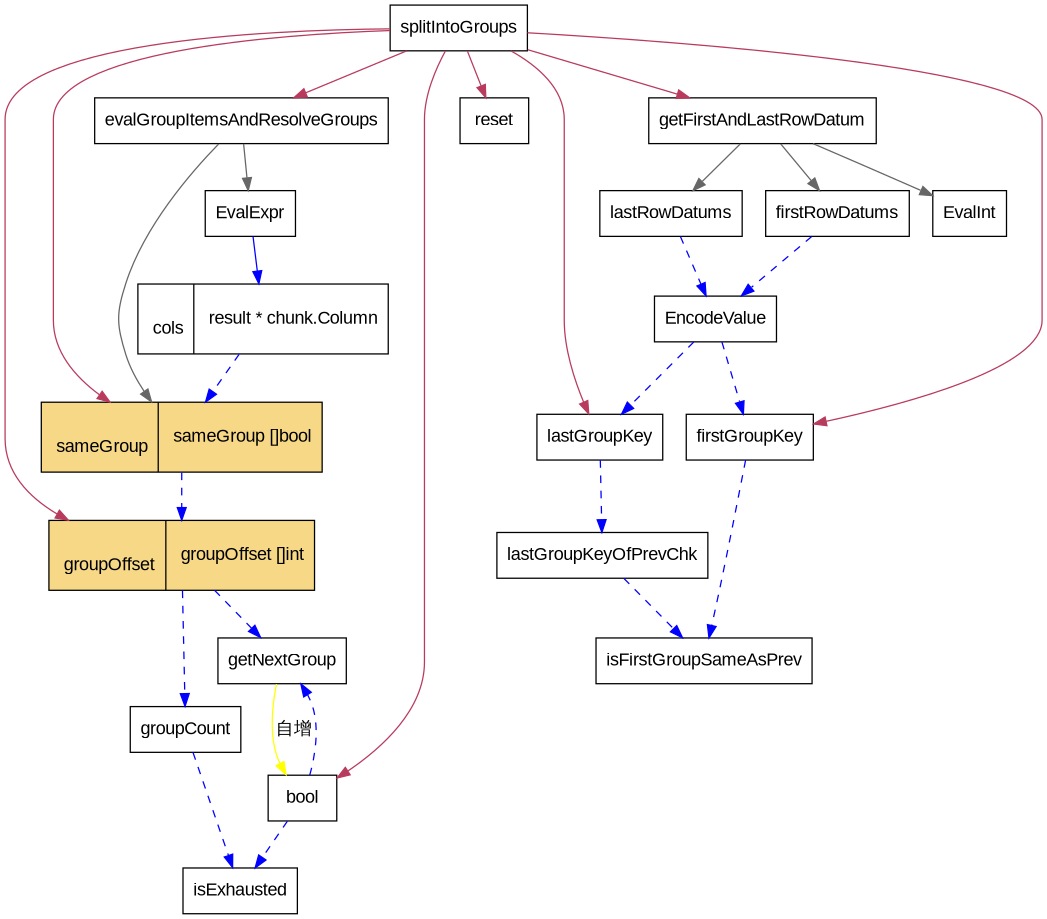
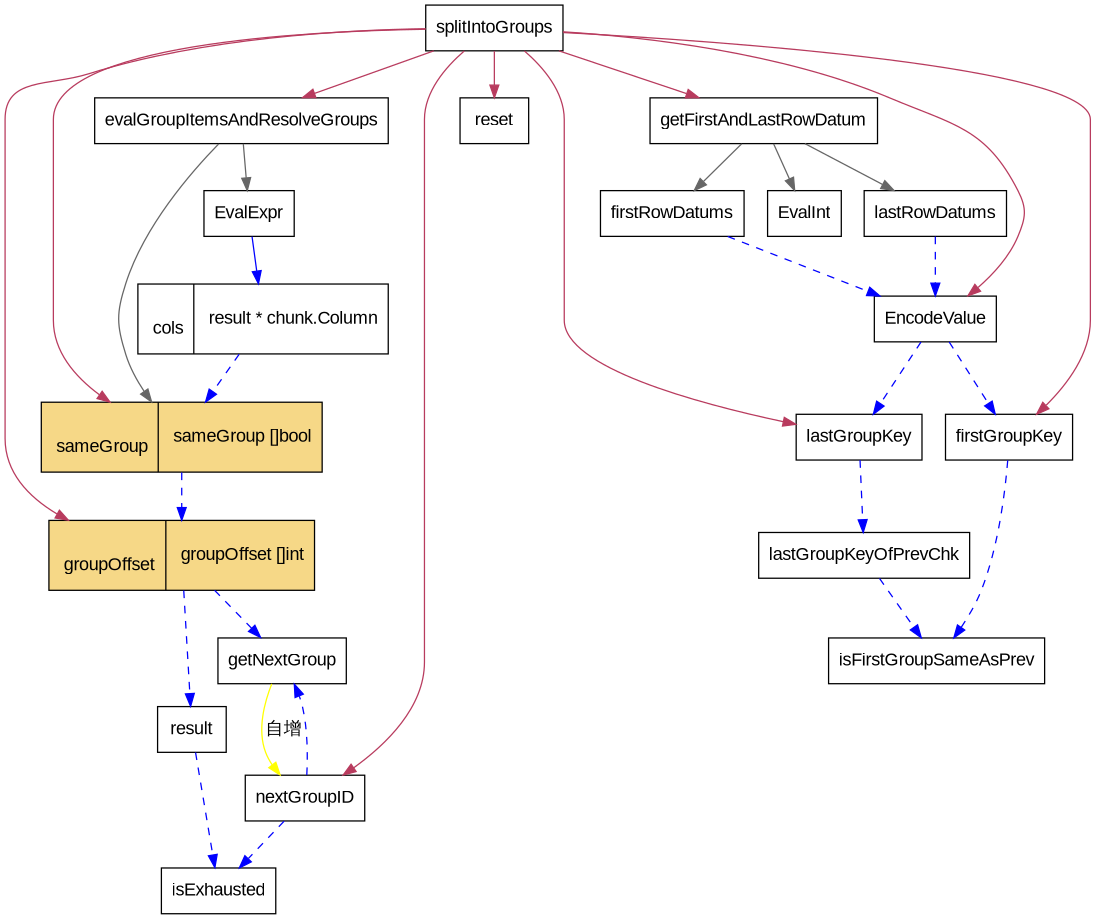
edge "splitIntoGroups" -> "EncodeValue": added
node "groupCount": label "groupCount" -> "result"
node "bool": label "bool" -> "nextGroupID"
